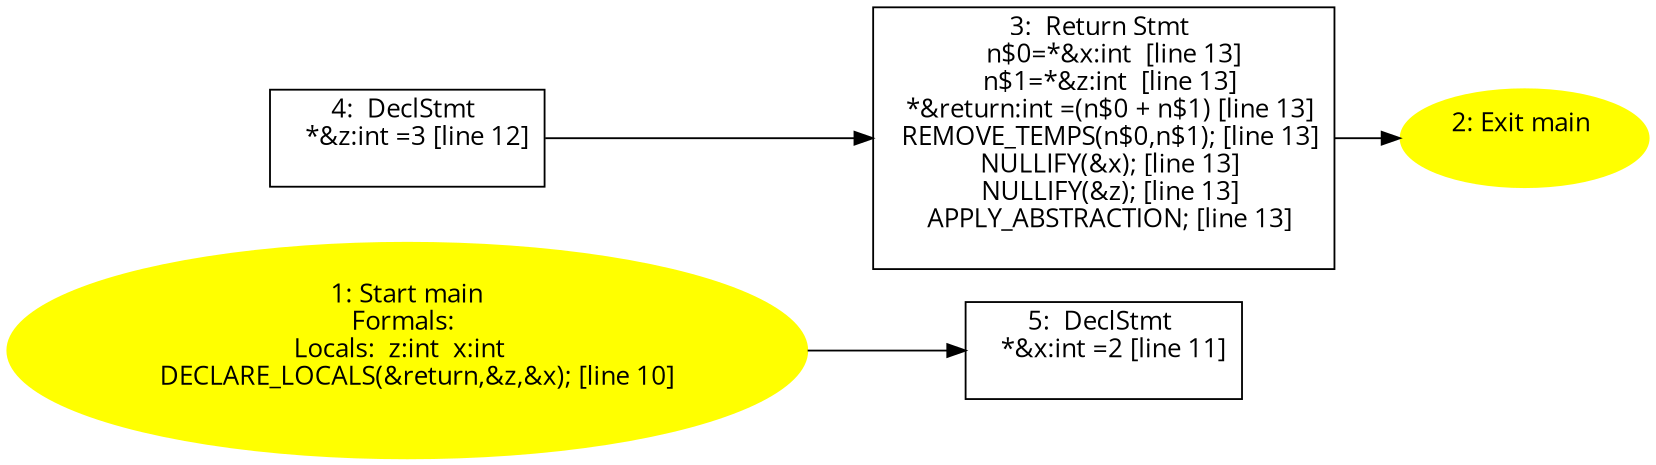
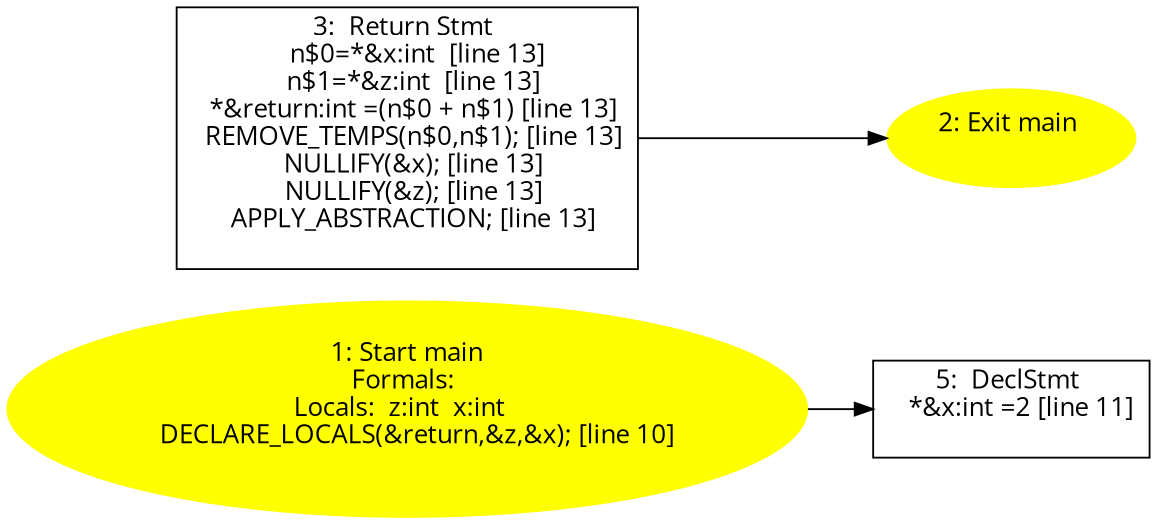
node "4:  DeclStmt *&z:int =3 [line 12]": removed
